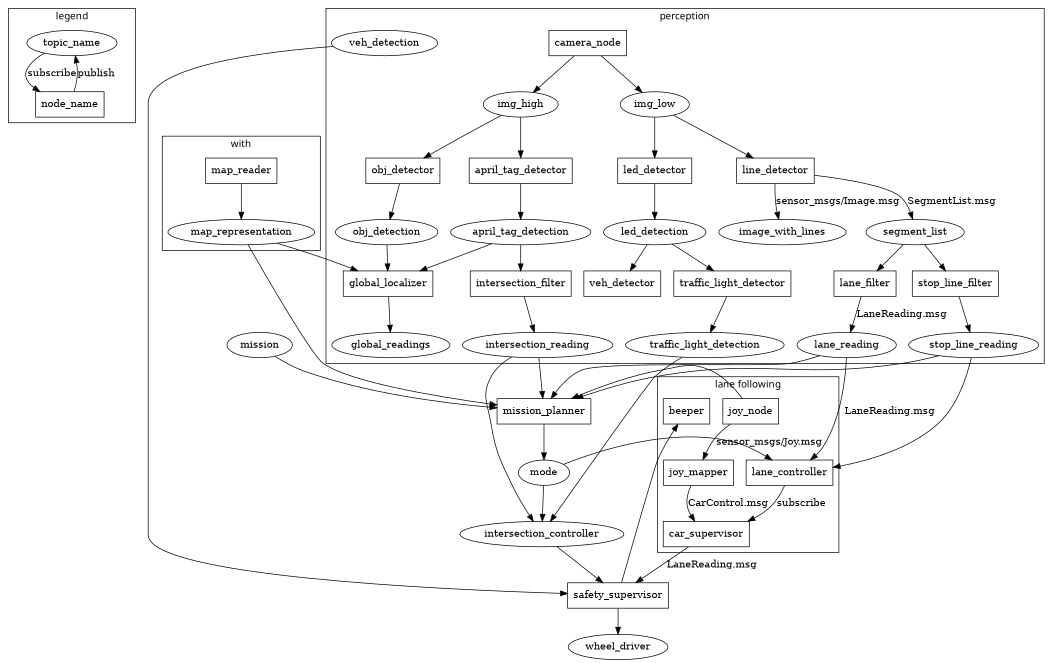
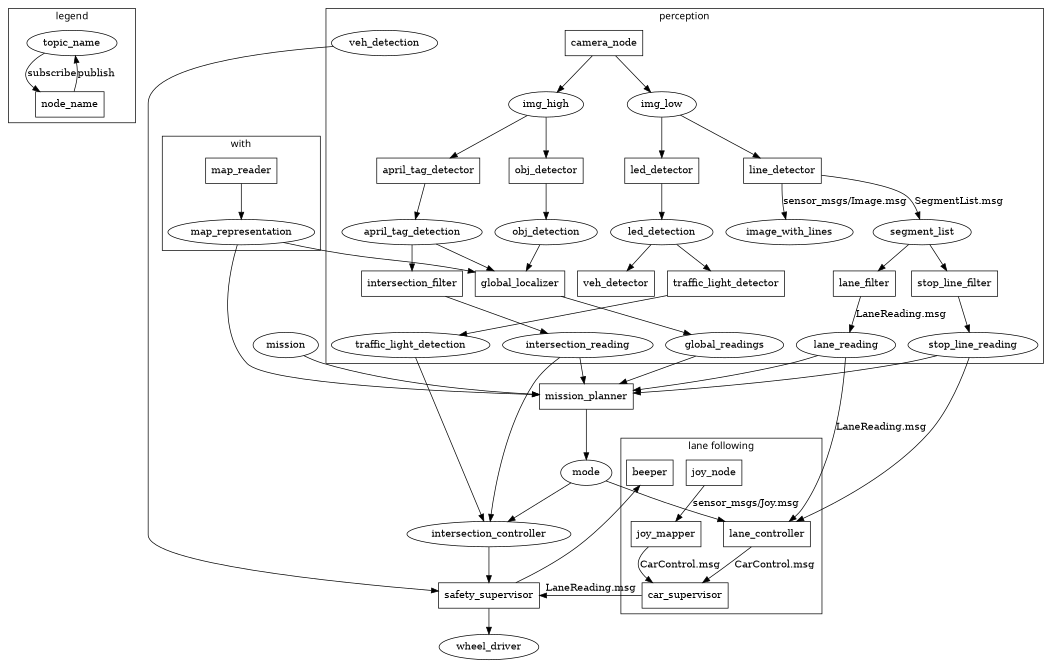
edge "joy_node" -> "mission_planner": now "global_readings" -> "mission_planner"
edge "lane_controller" -> "car_supervisor": label "subscribe" -> "CarControl.msg"
